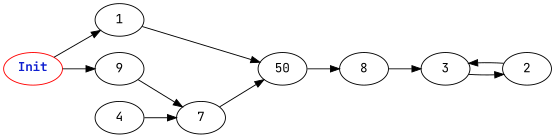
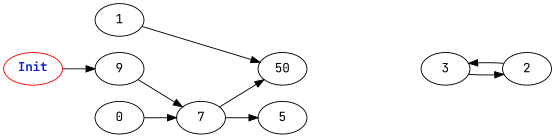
edge "Init" -> "1": removed
node "8": removed
node "4": label "4" -> "0"
node "5": added
